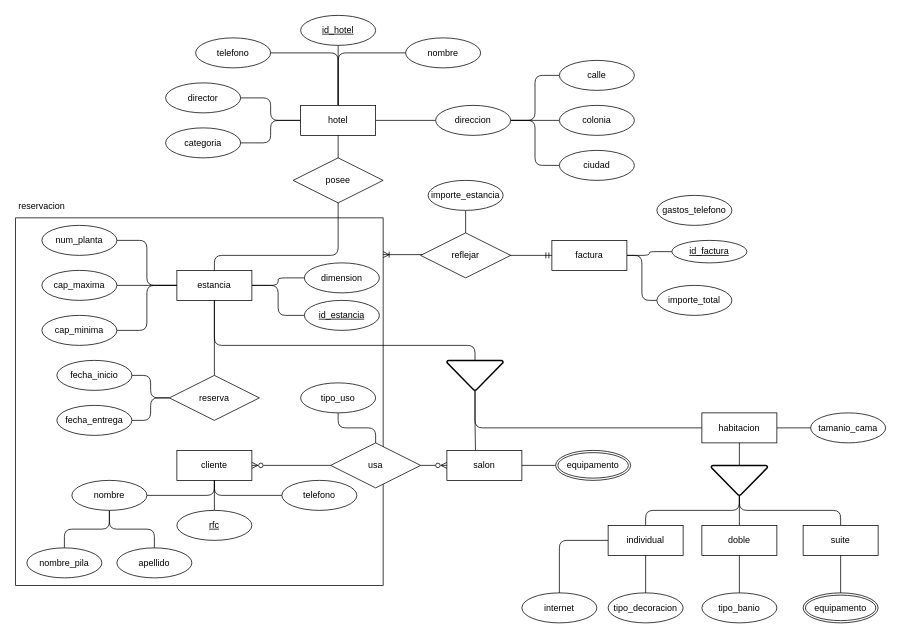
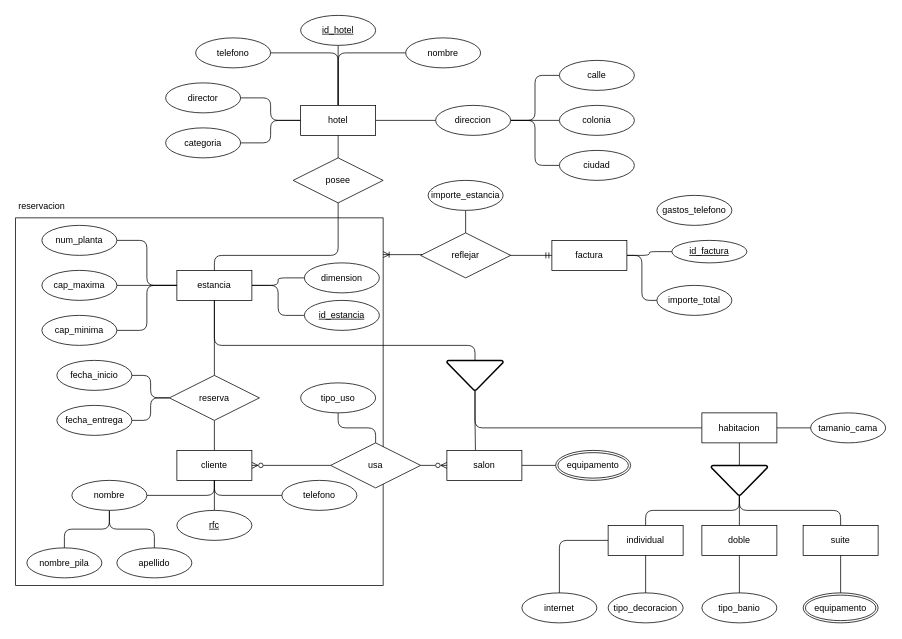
edge "reserva" -- "cliente": added
